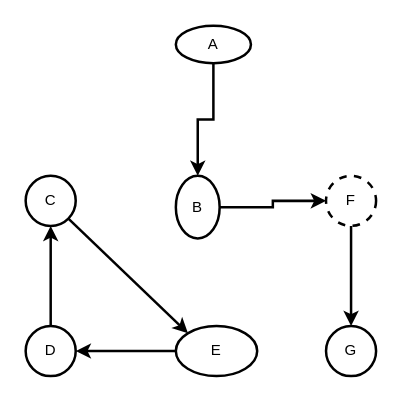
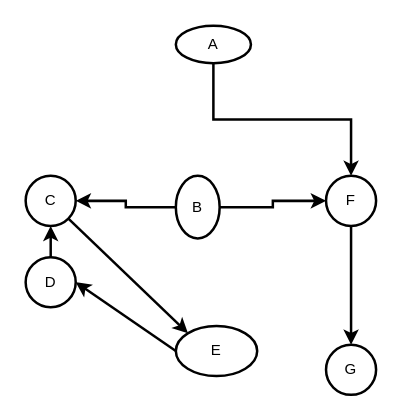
edge "A" -> "B": now "A" -> "F"
node "F": style dashed -> solid
edge "B" -> "C": added
node "D": moved (51, 351) -> (51, 282)
node "G": moved (351, 351) -> (351, 369)
